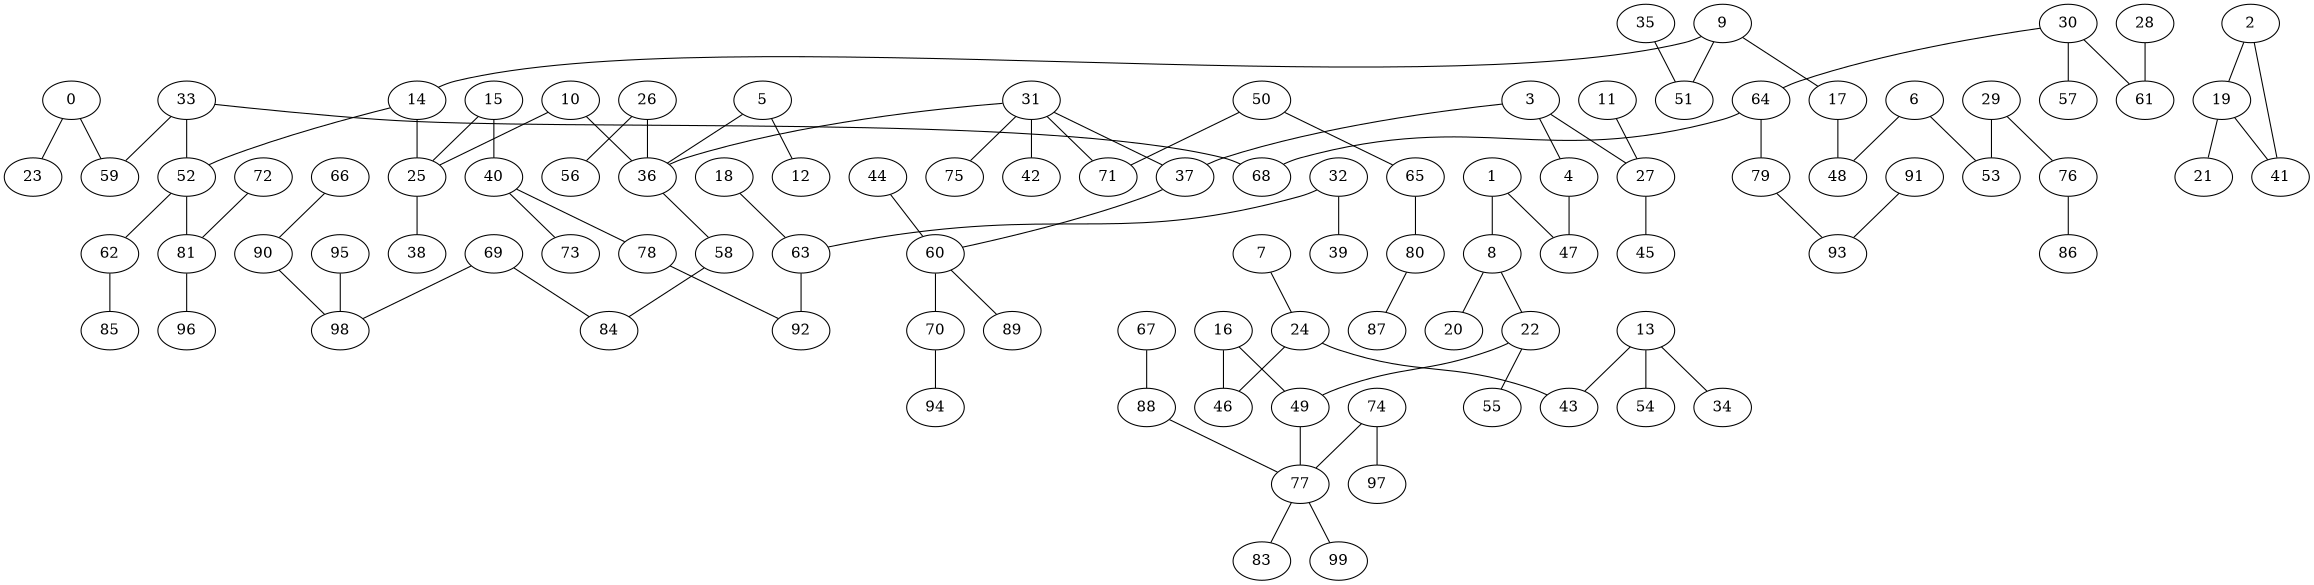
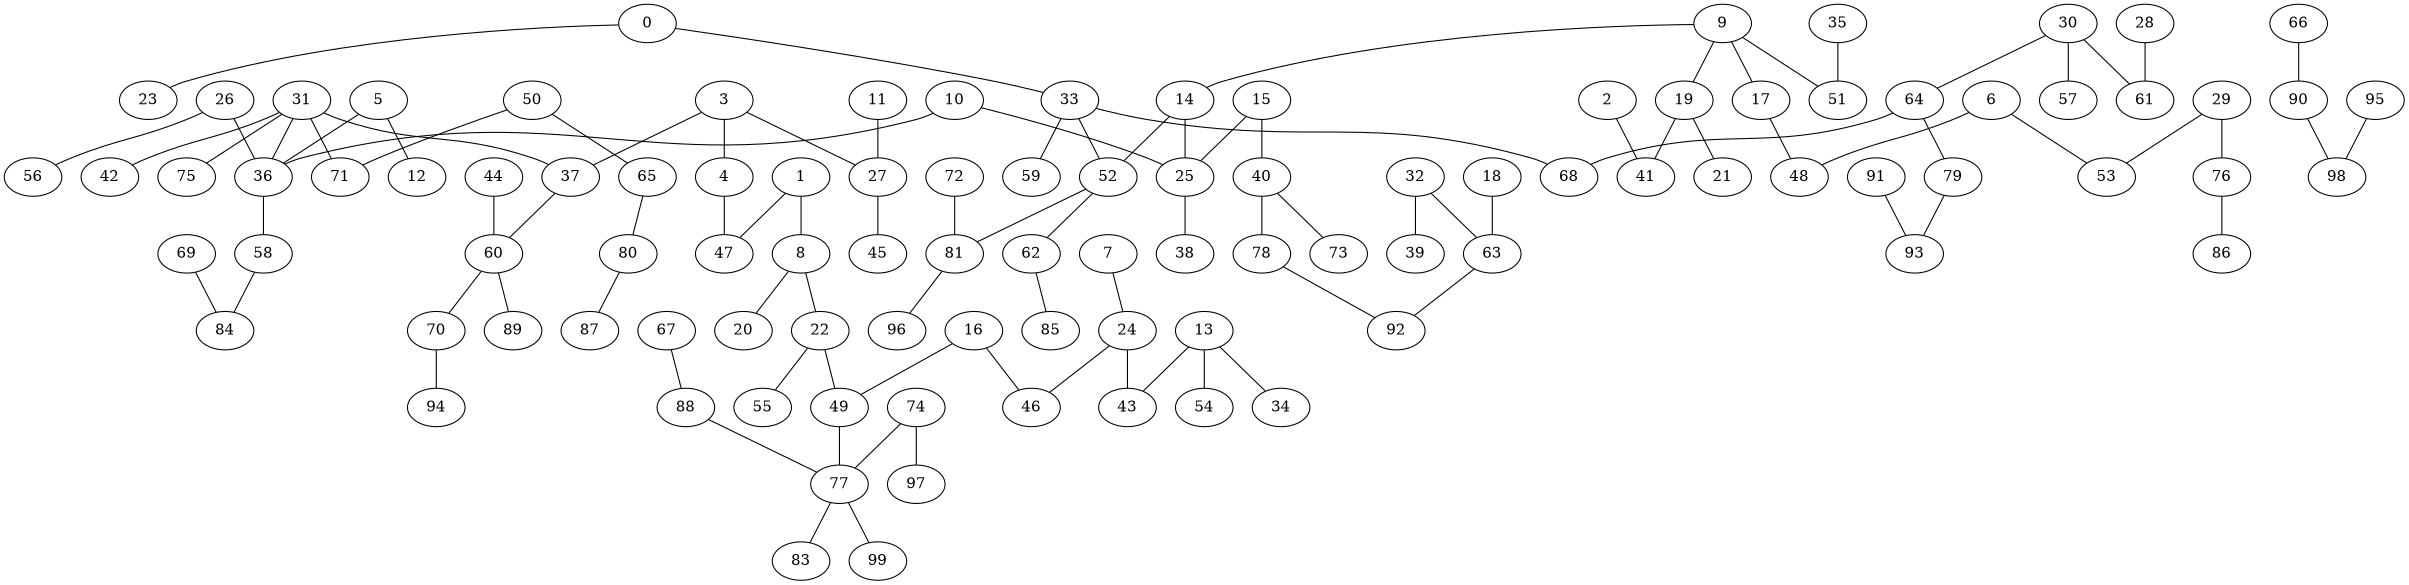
edge "2" -- "19": now "9" -- "19"
edge "0" -- "59": now "0" -- "33"
edge "69" -- "98": removed
